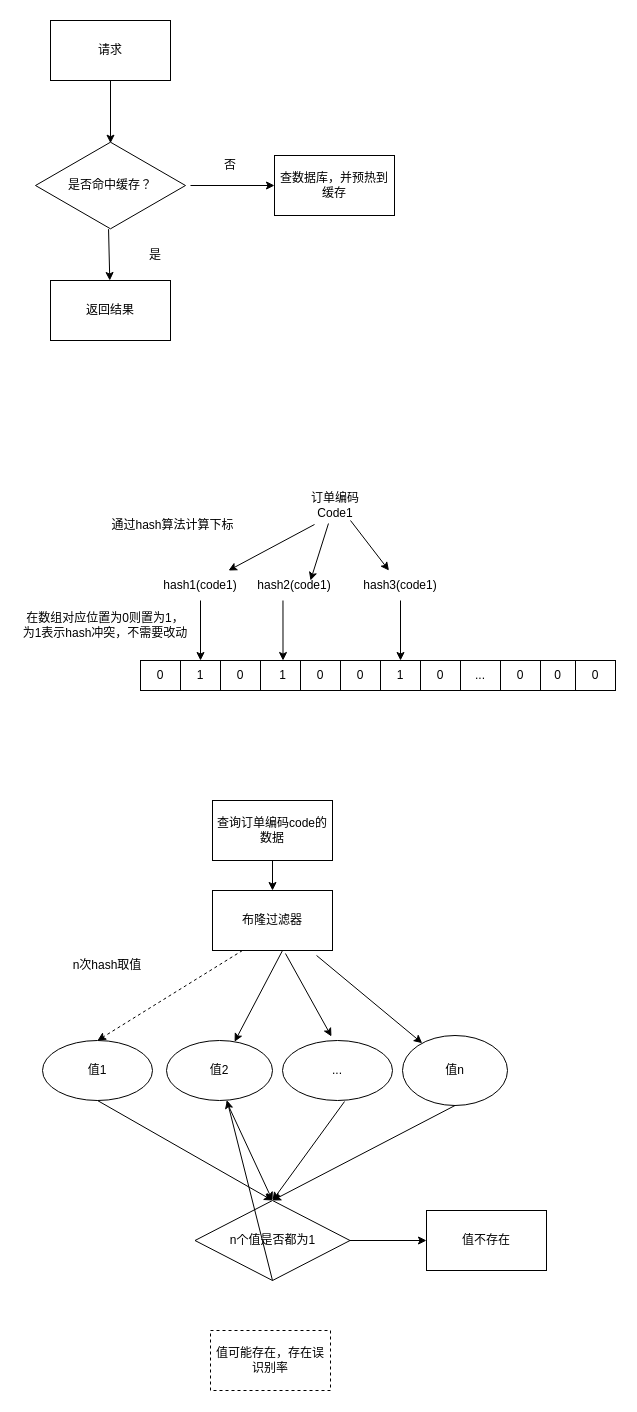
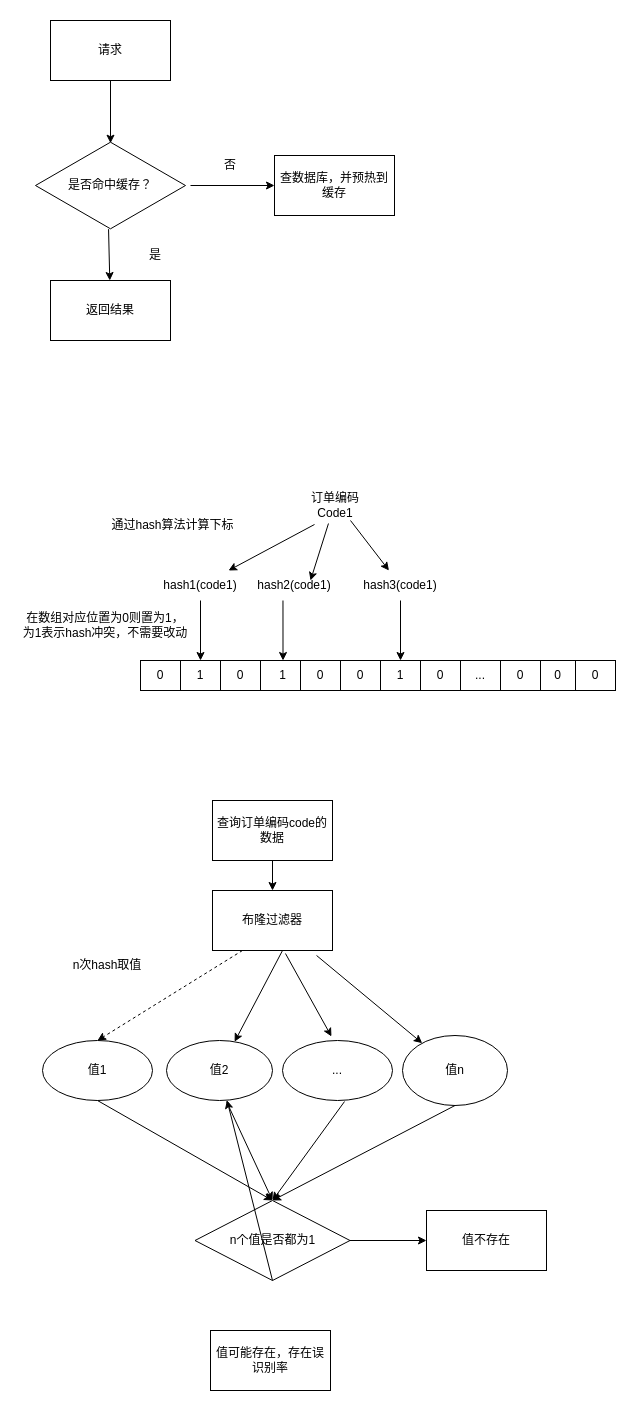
node "值可能存在，存在误识别率": style dashed -> solid
